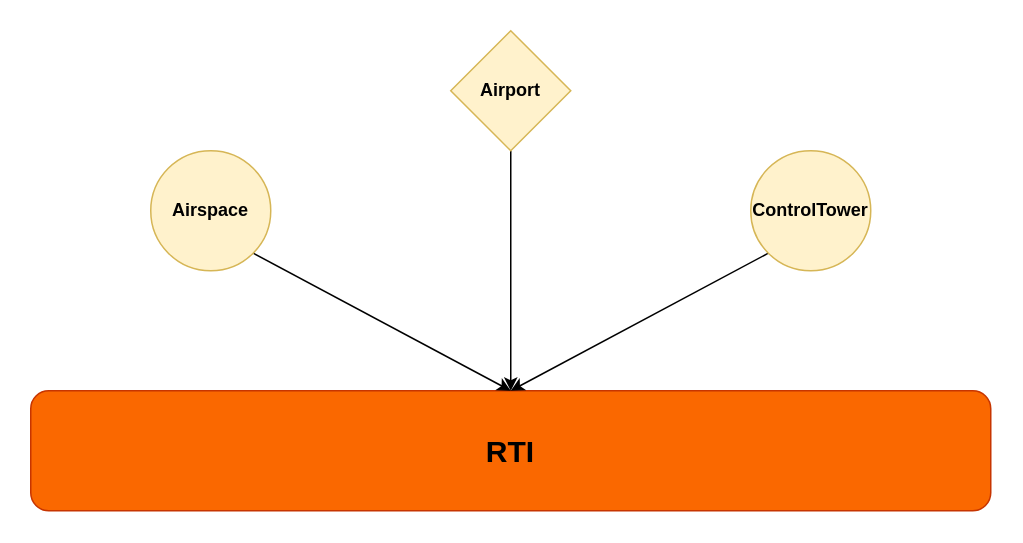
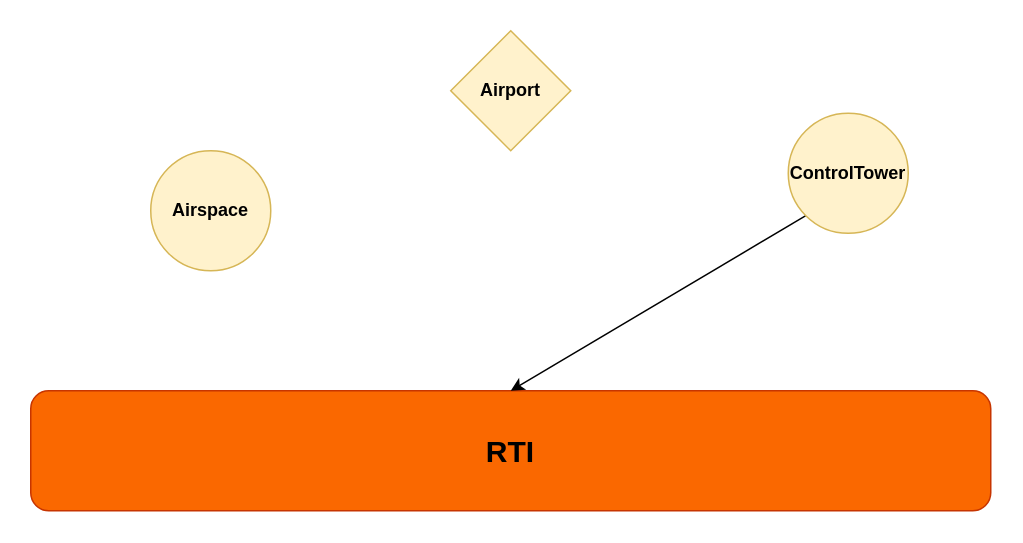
node "ControlTower": moved (811, 211) -> (848, 173)
edge "Airport" -> "RTI": removed
edge "Airspace" -> "RTI": removed
